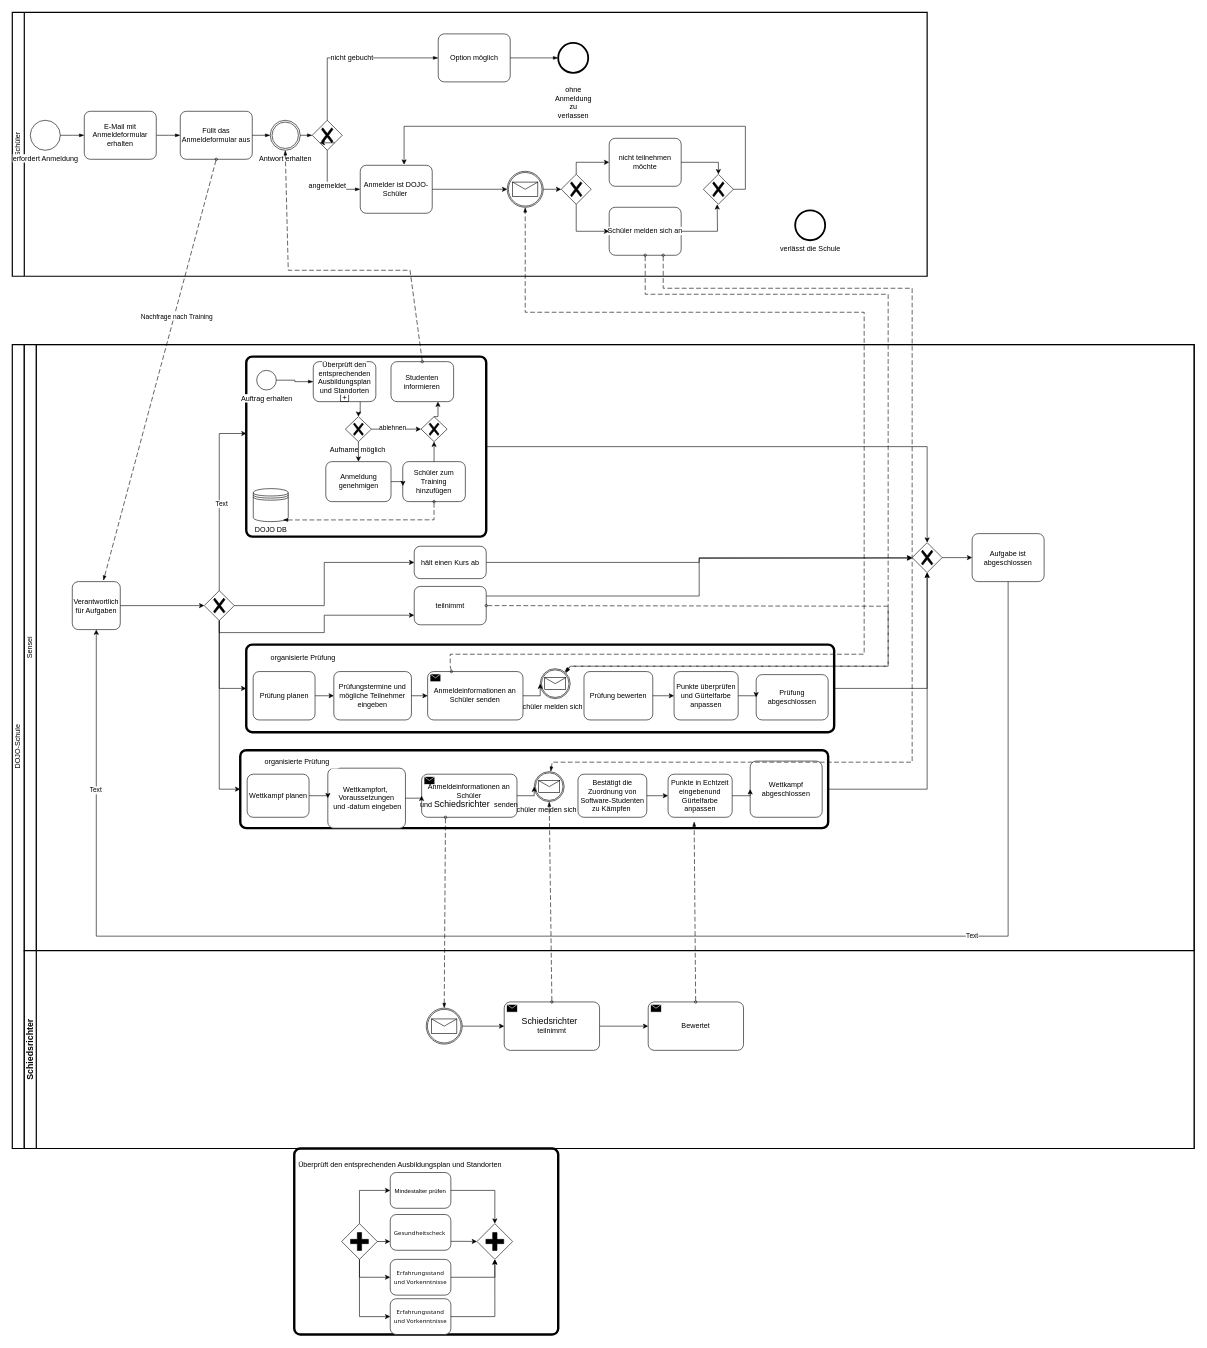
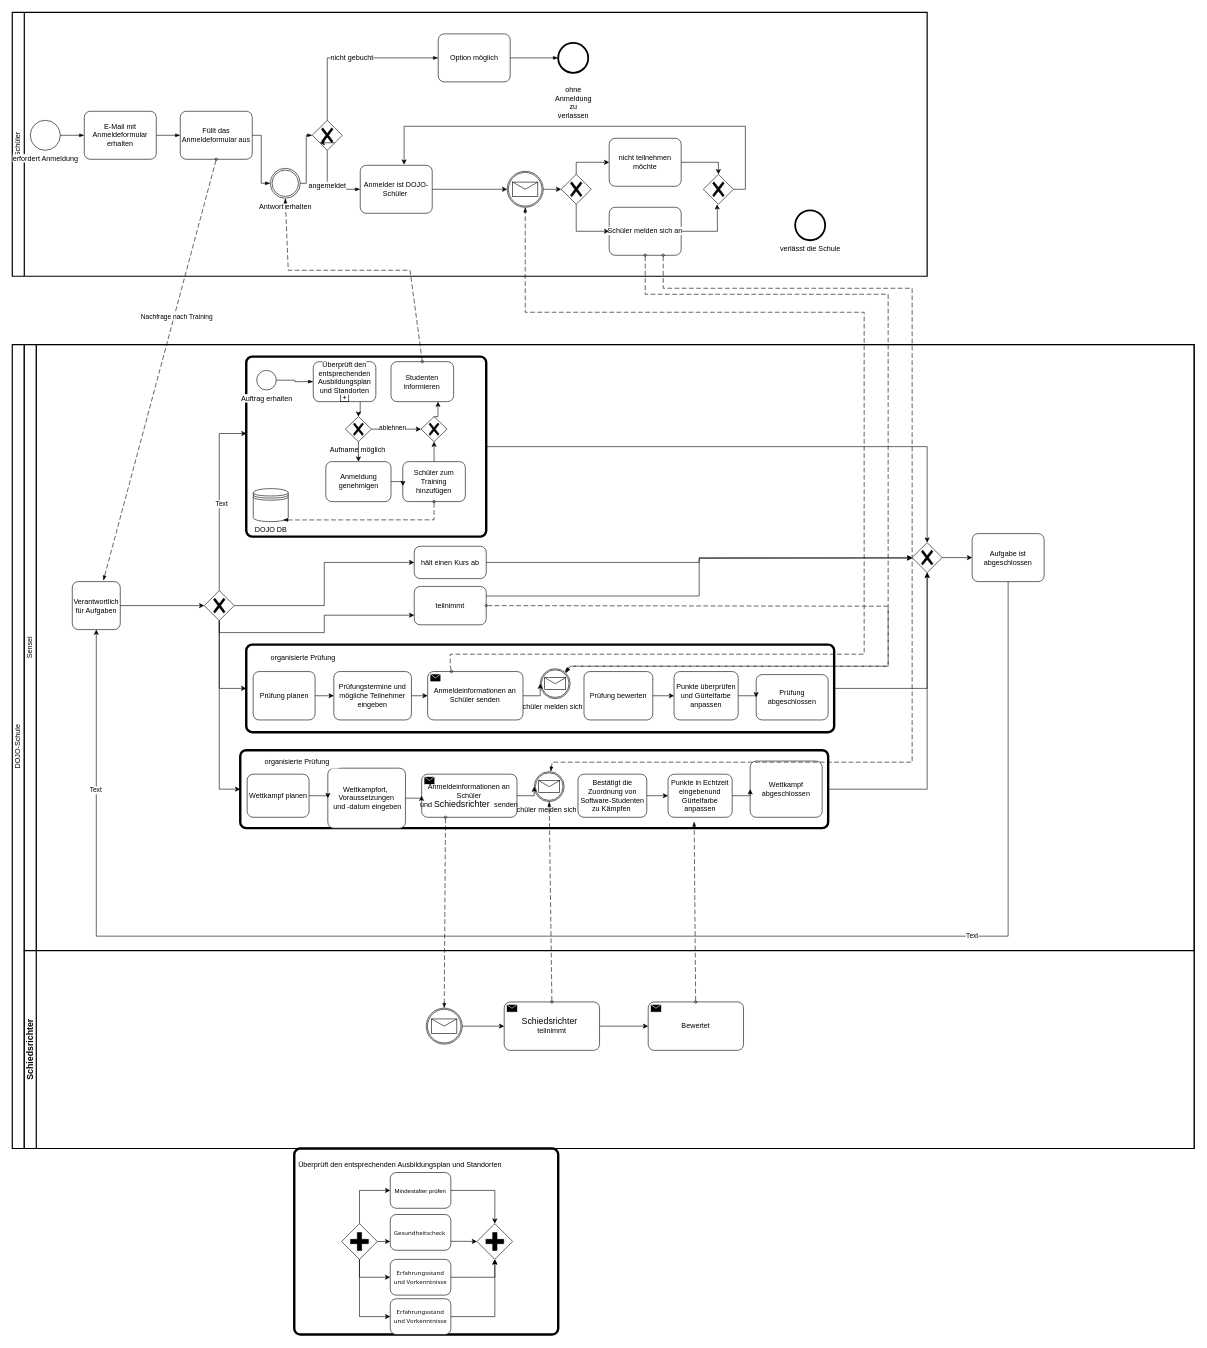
node "Antwort erhalten": moved (285, 135) -> (285, 183)
